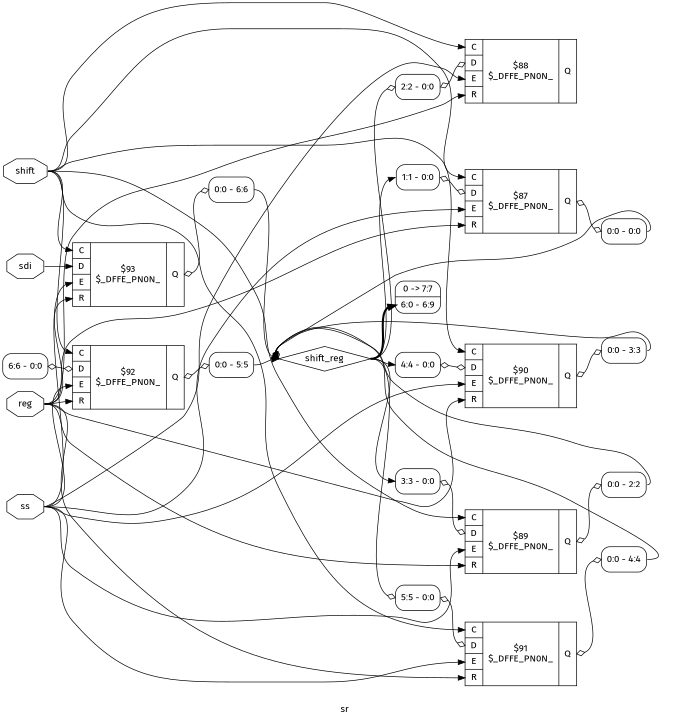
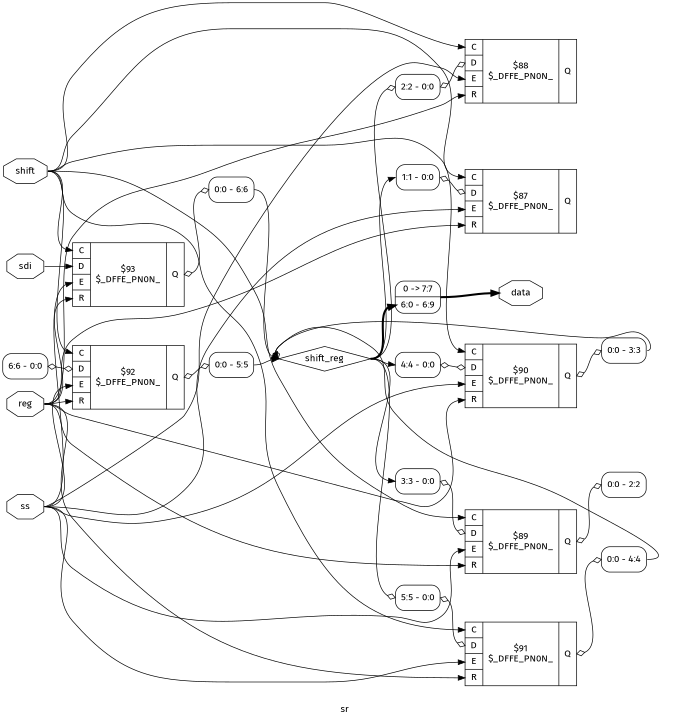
node "0:0 - 0:0": removed
node "data": added
edge "0:0 - 2:2" -> "shift_reg": removed
